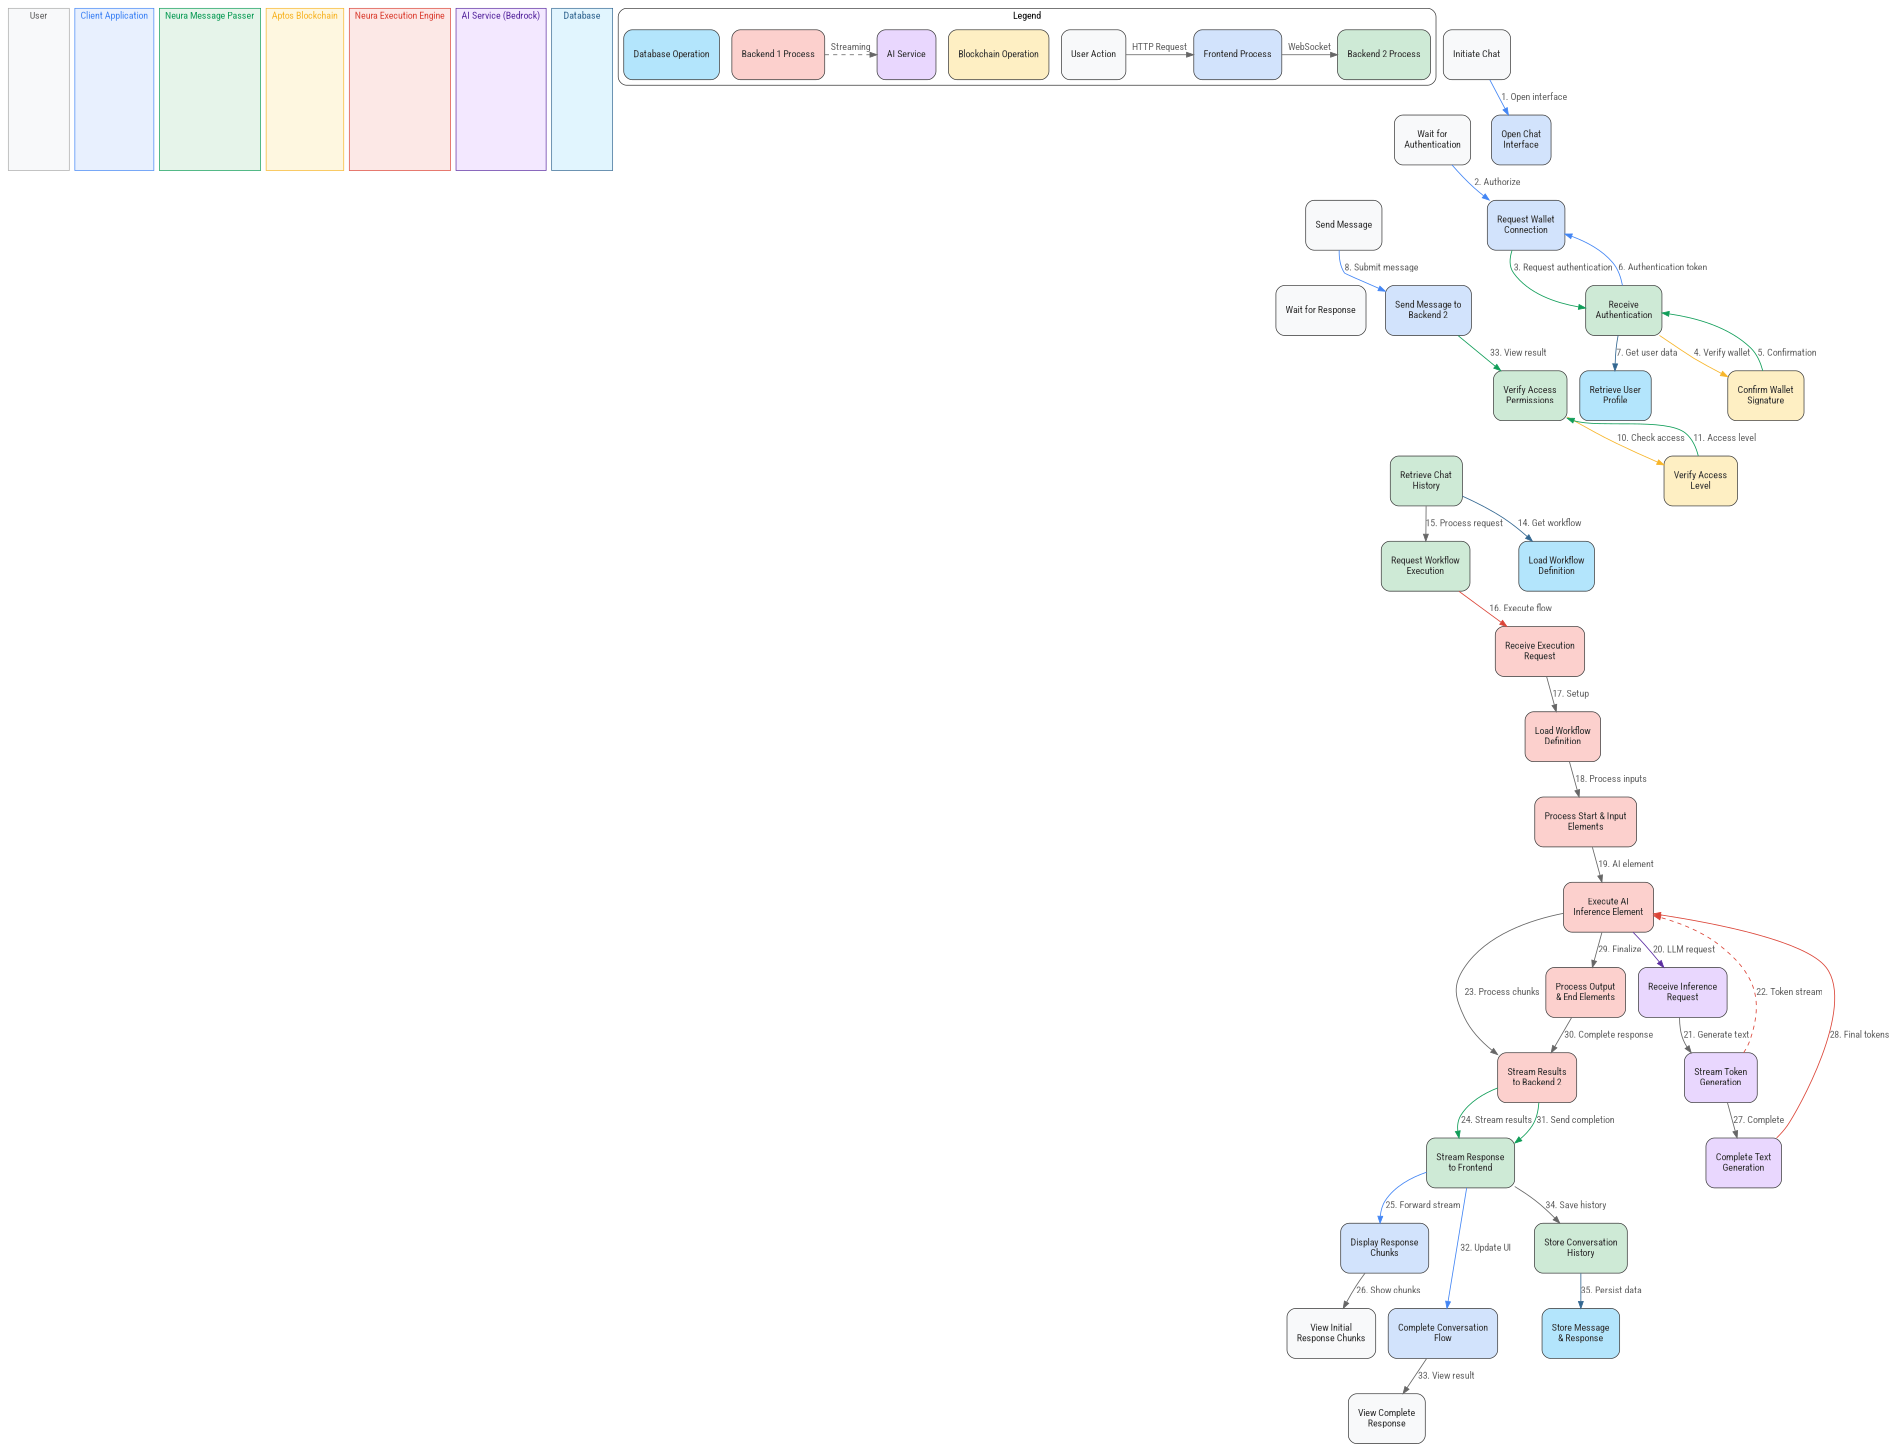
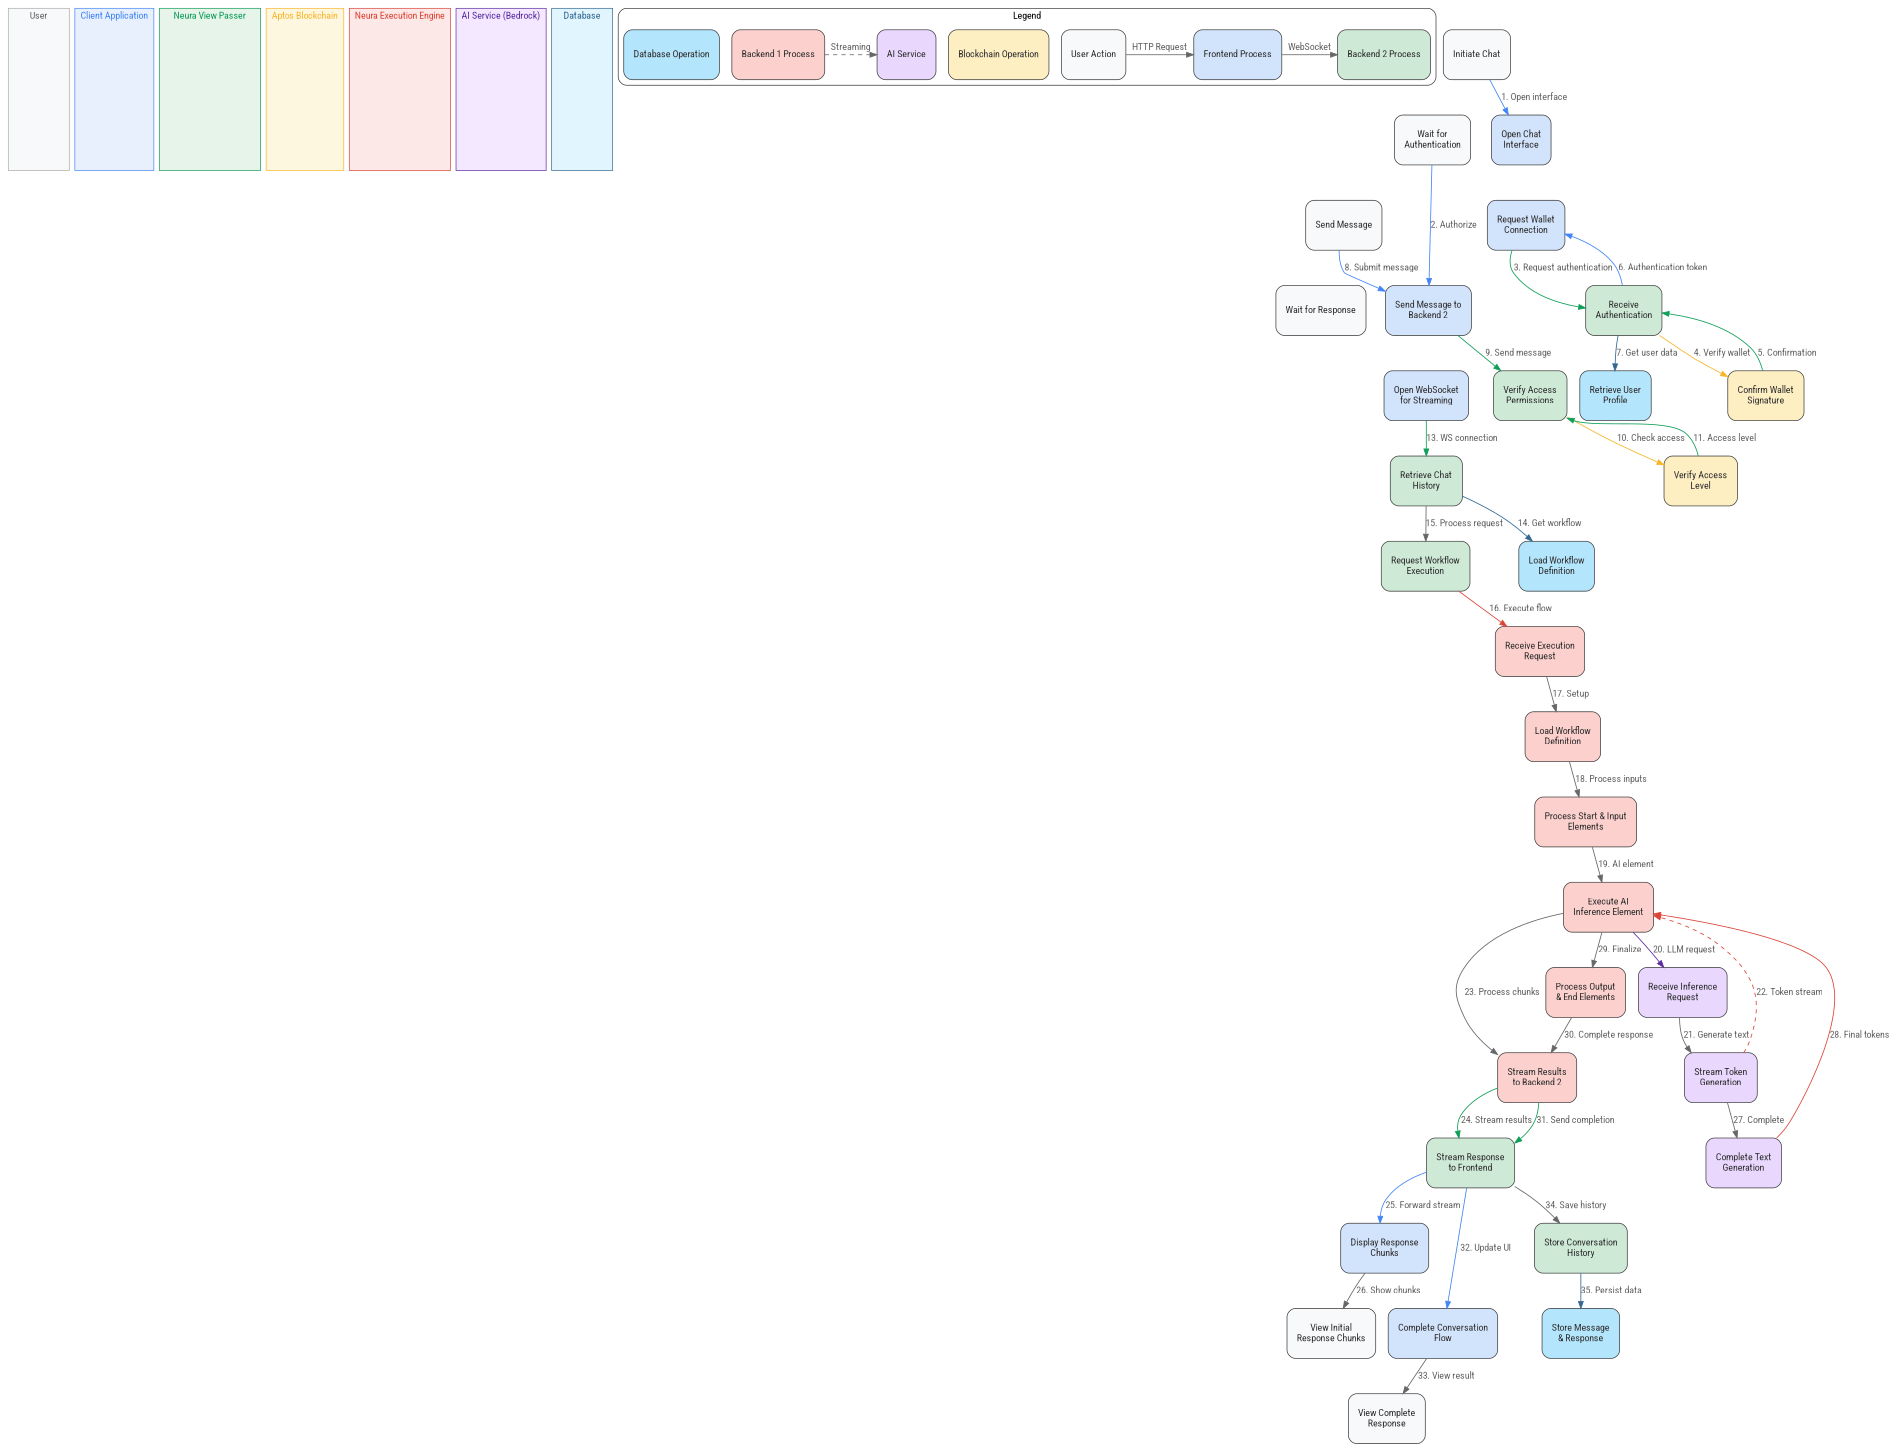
cluster "Neura Message Passer": label "Neura Message Passer" -> "Neura View Passer"
edge "Wait for Authentication" -> "Request Wallet Connection": now "Wait for Authentication" -> "Send Message to Backend 2"
edge "Send Message to Backend 2" -> "Verify Access Permissions": label "33. View result" -> "9. Send message"
node "Open WebSocket for Streaming": added
